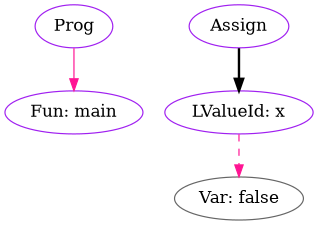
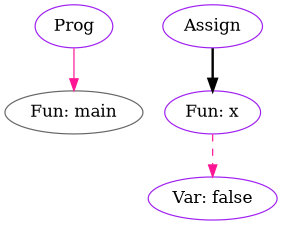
node "Fun: main": color purple -> gray40
node "LValueId: x": label "LValueId: x" -> "Fun: x"
node "Var: false": color gray40 -> purple
